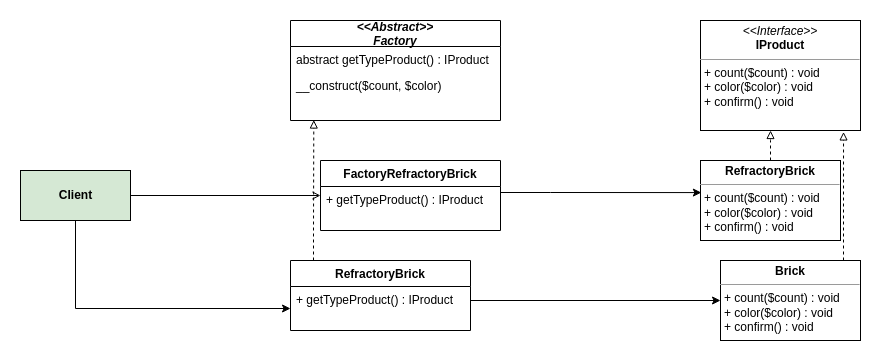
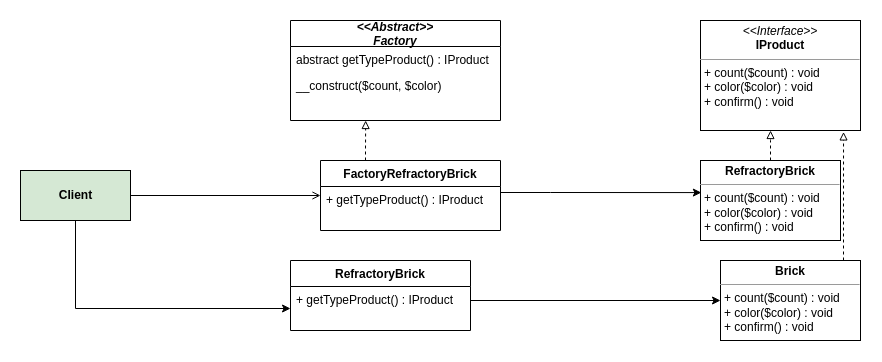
edge "FactoryRefractoryBrick" -> "__construct($count, $color)": added
edge "RefractoryBrick" -> "__construct($count, $color)": removed
